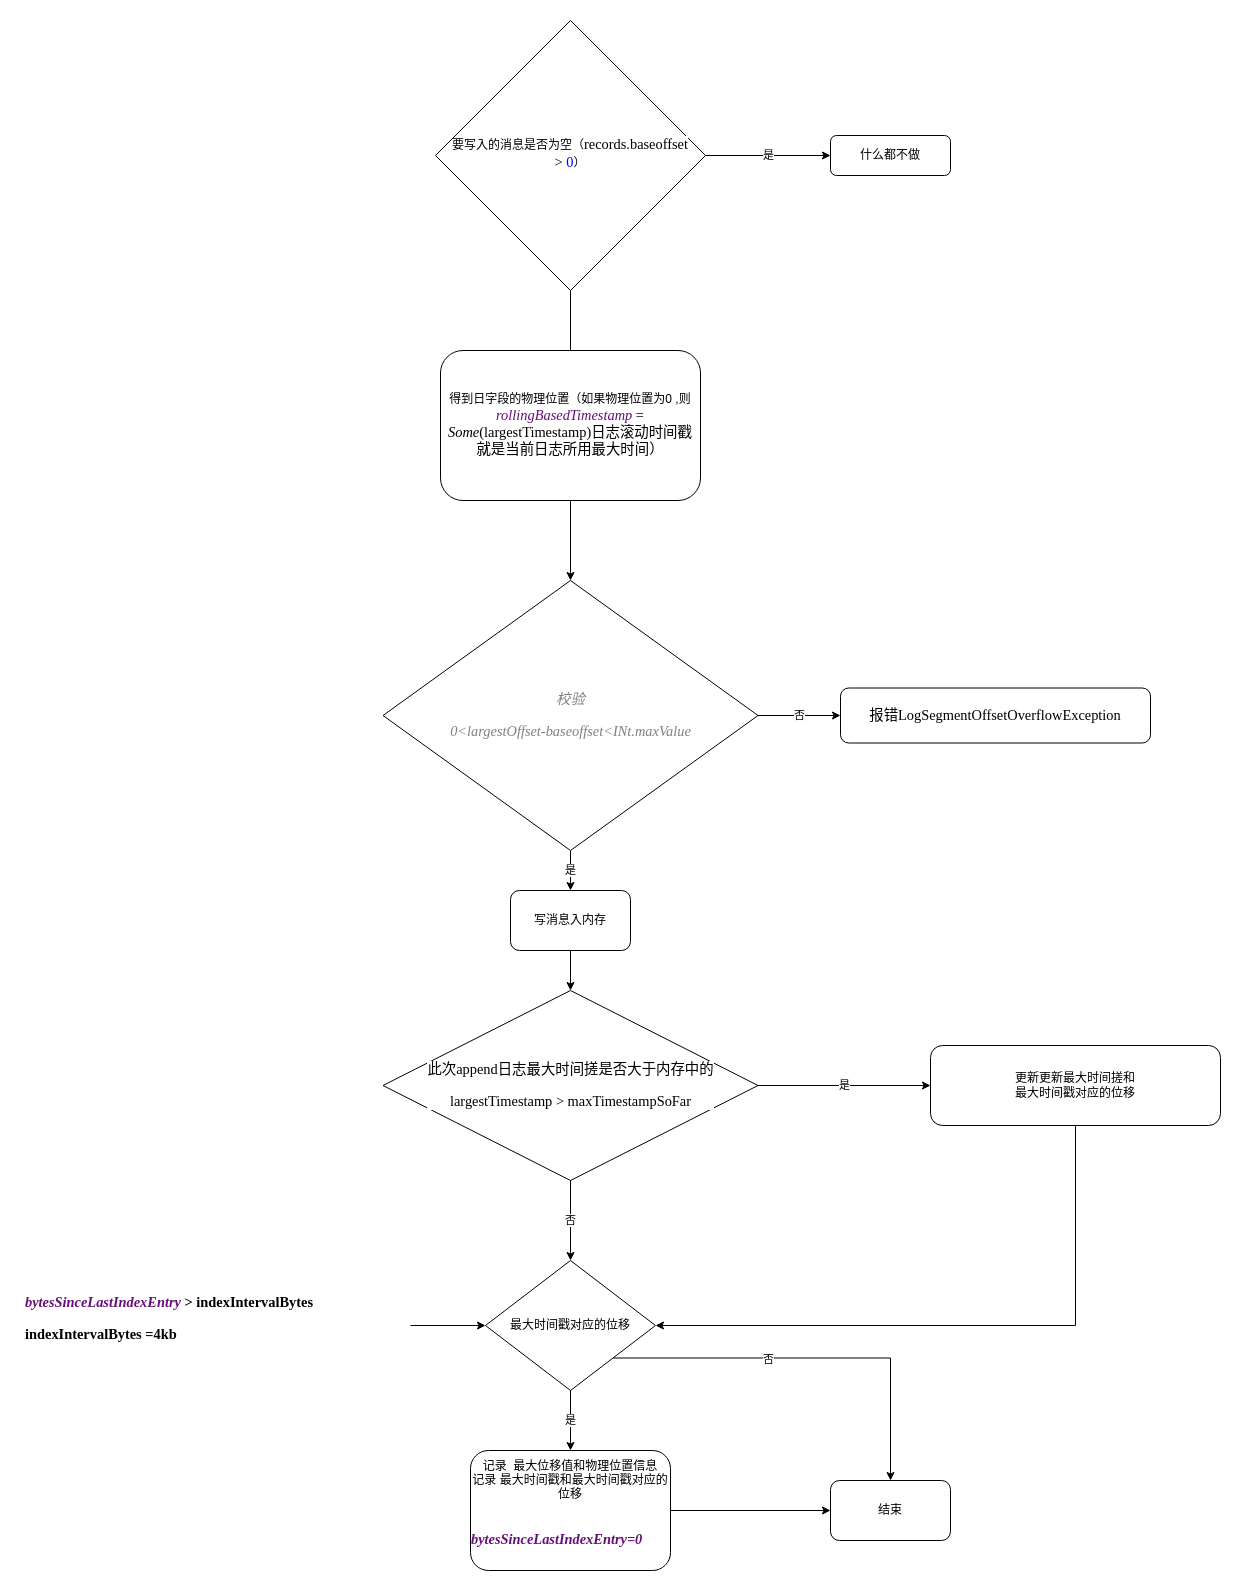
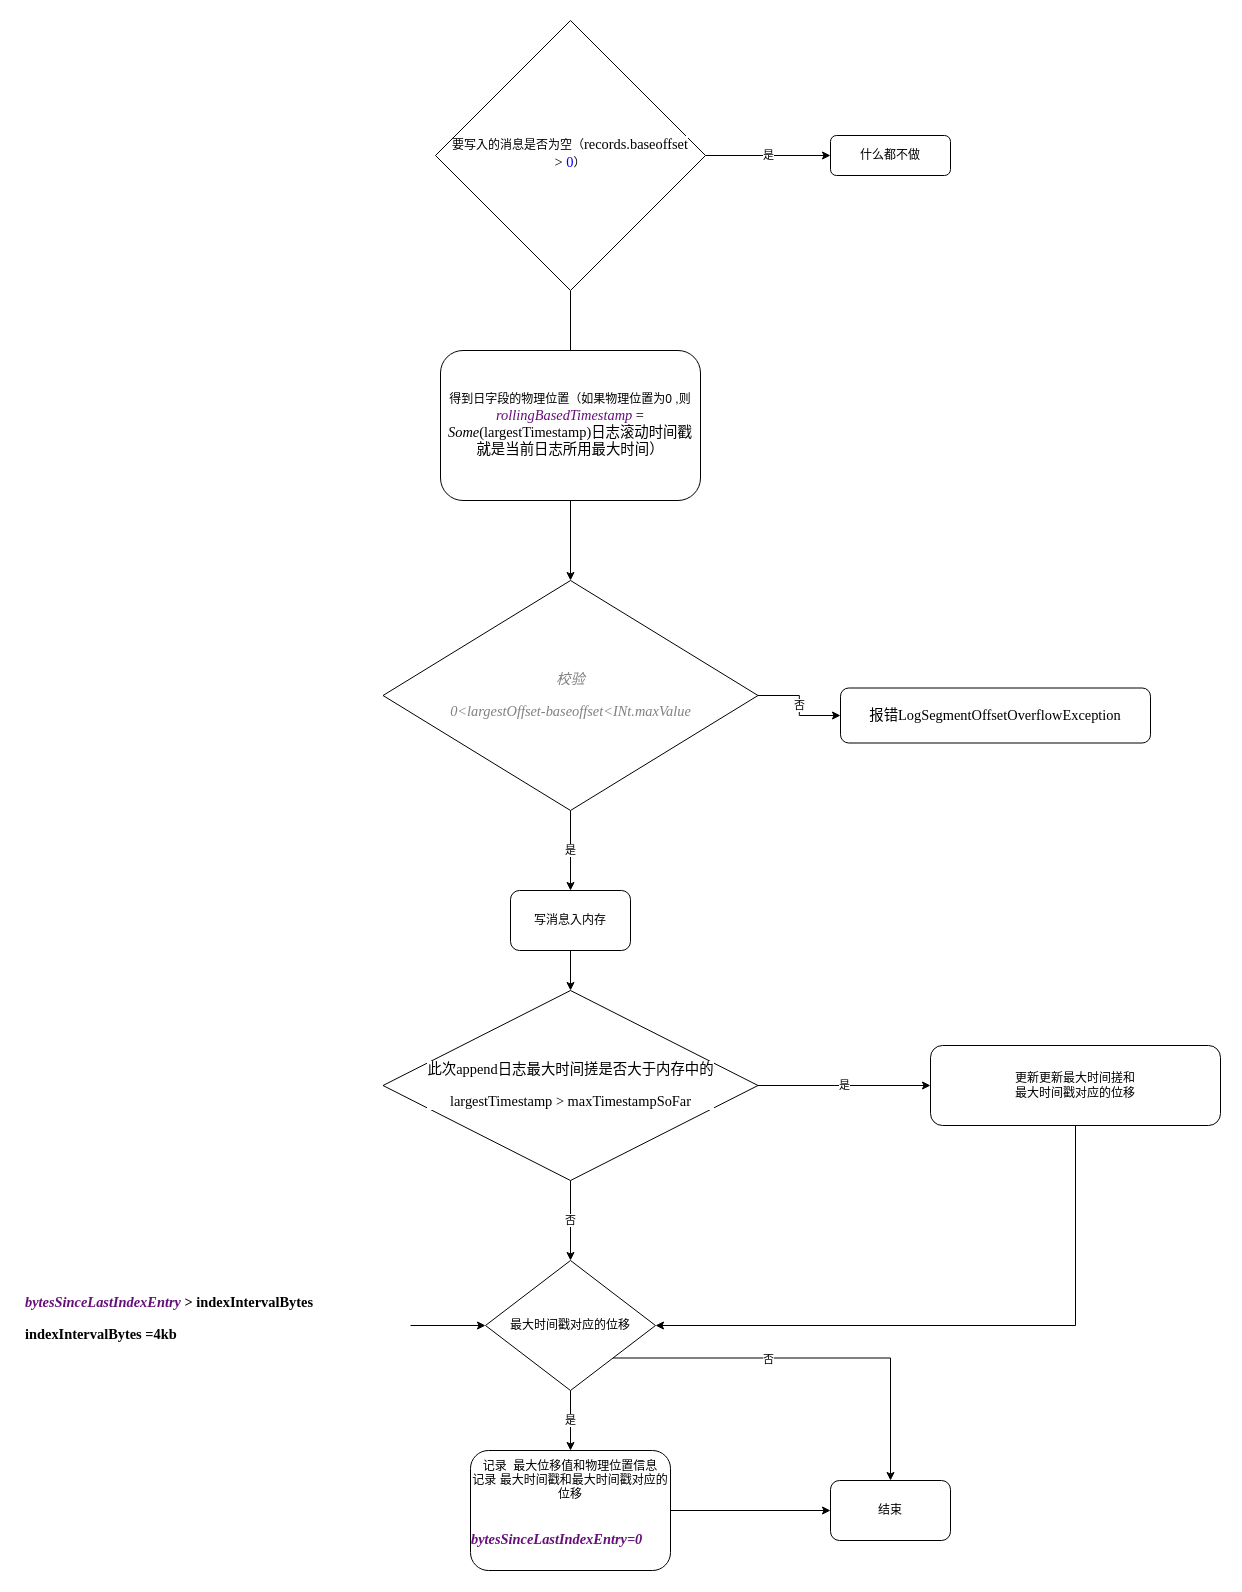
node "校验0<largestOffset-baseoffset<INt.maxValue": size 375x270 -> 375x230
